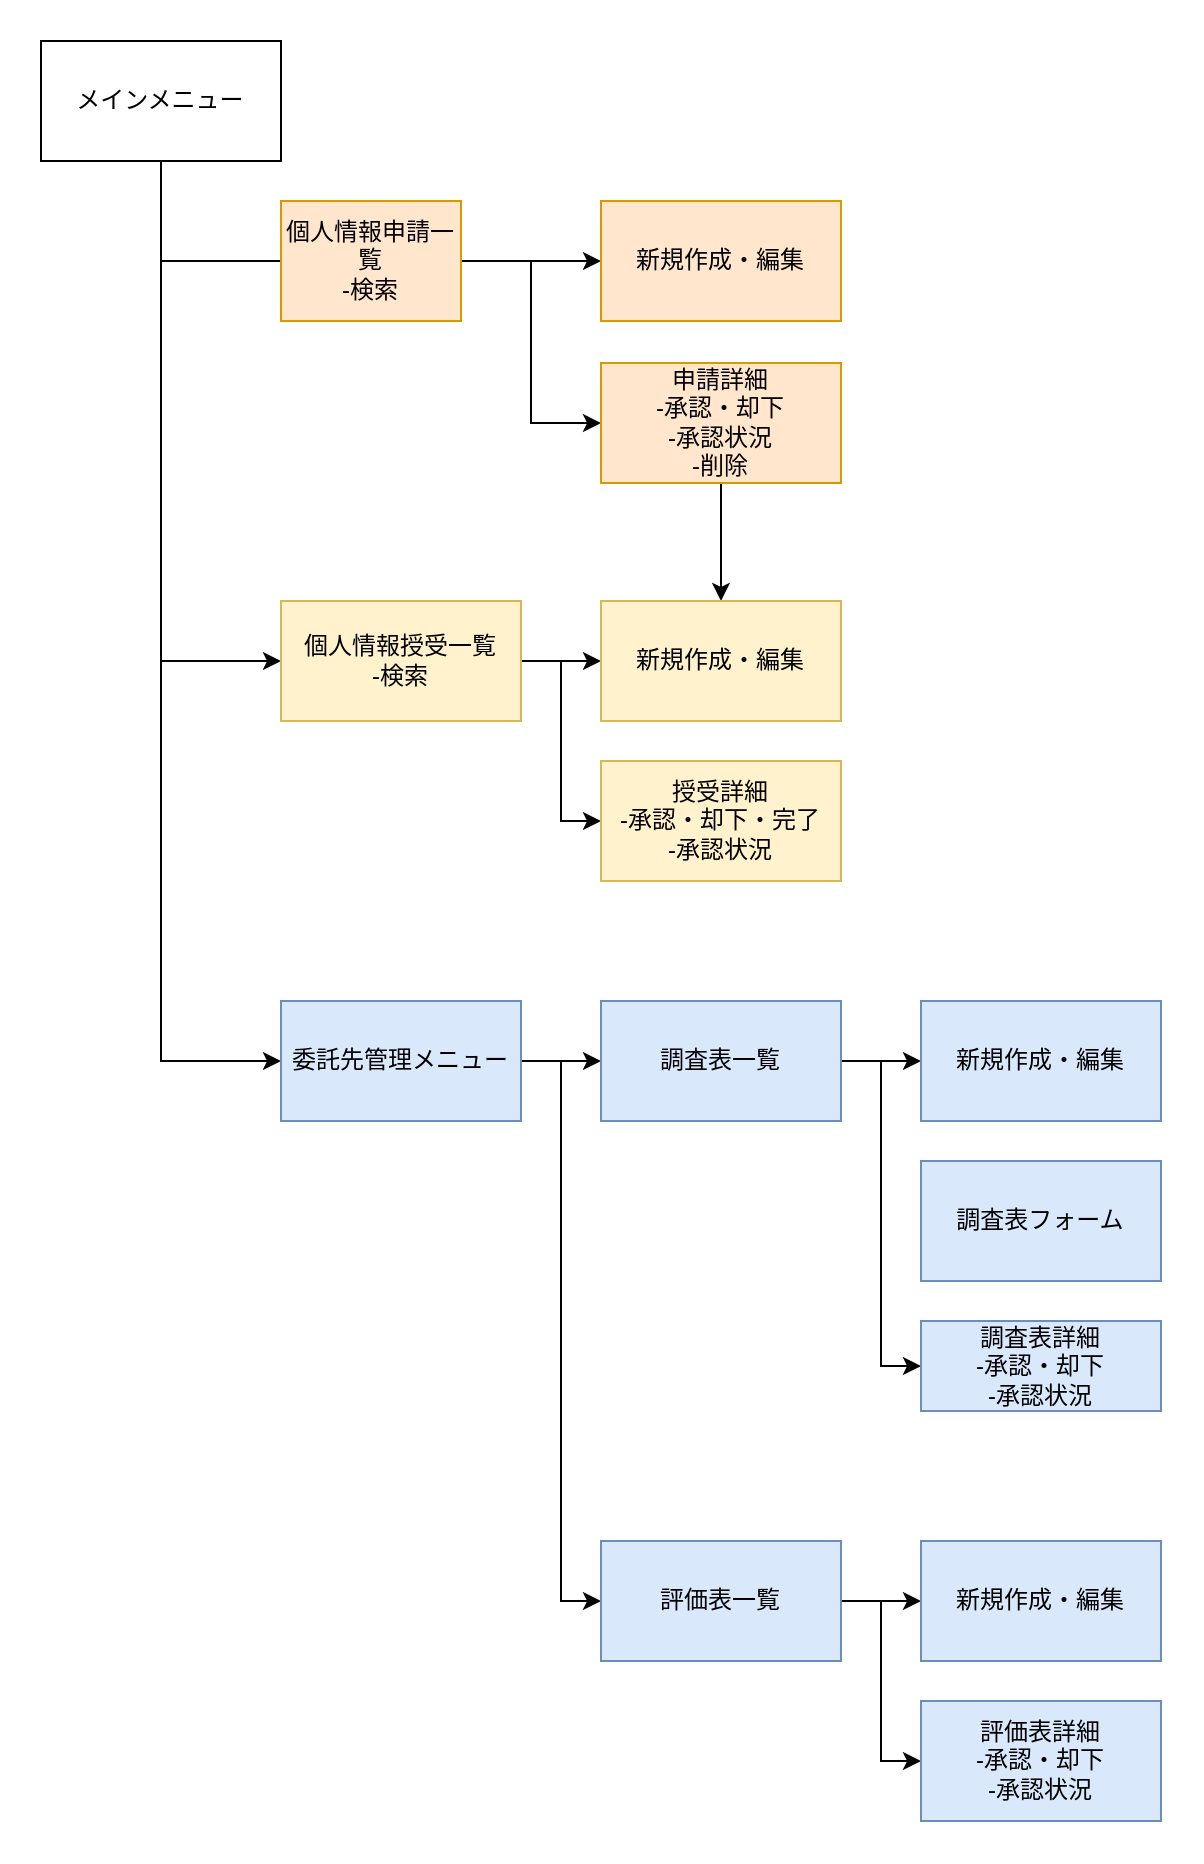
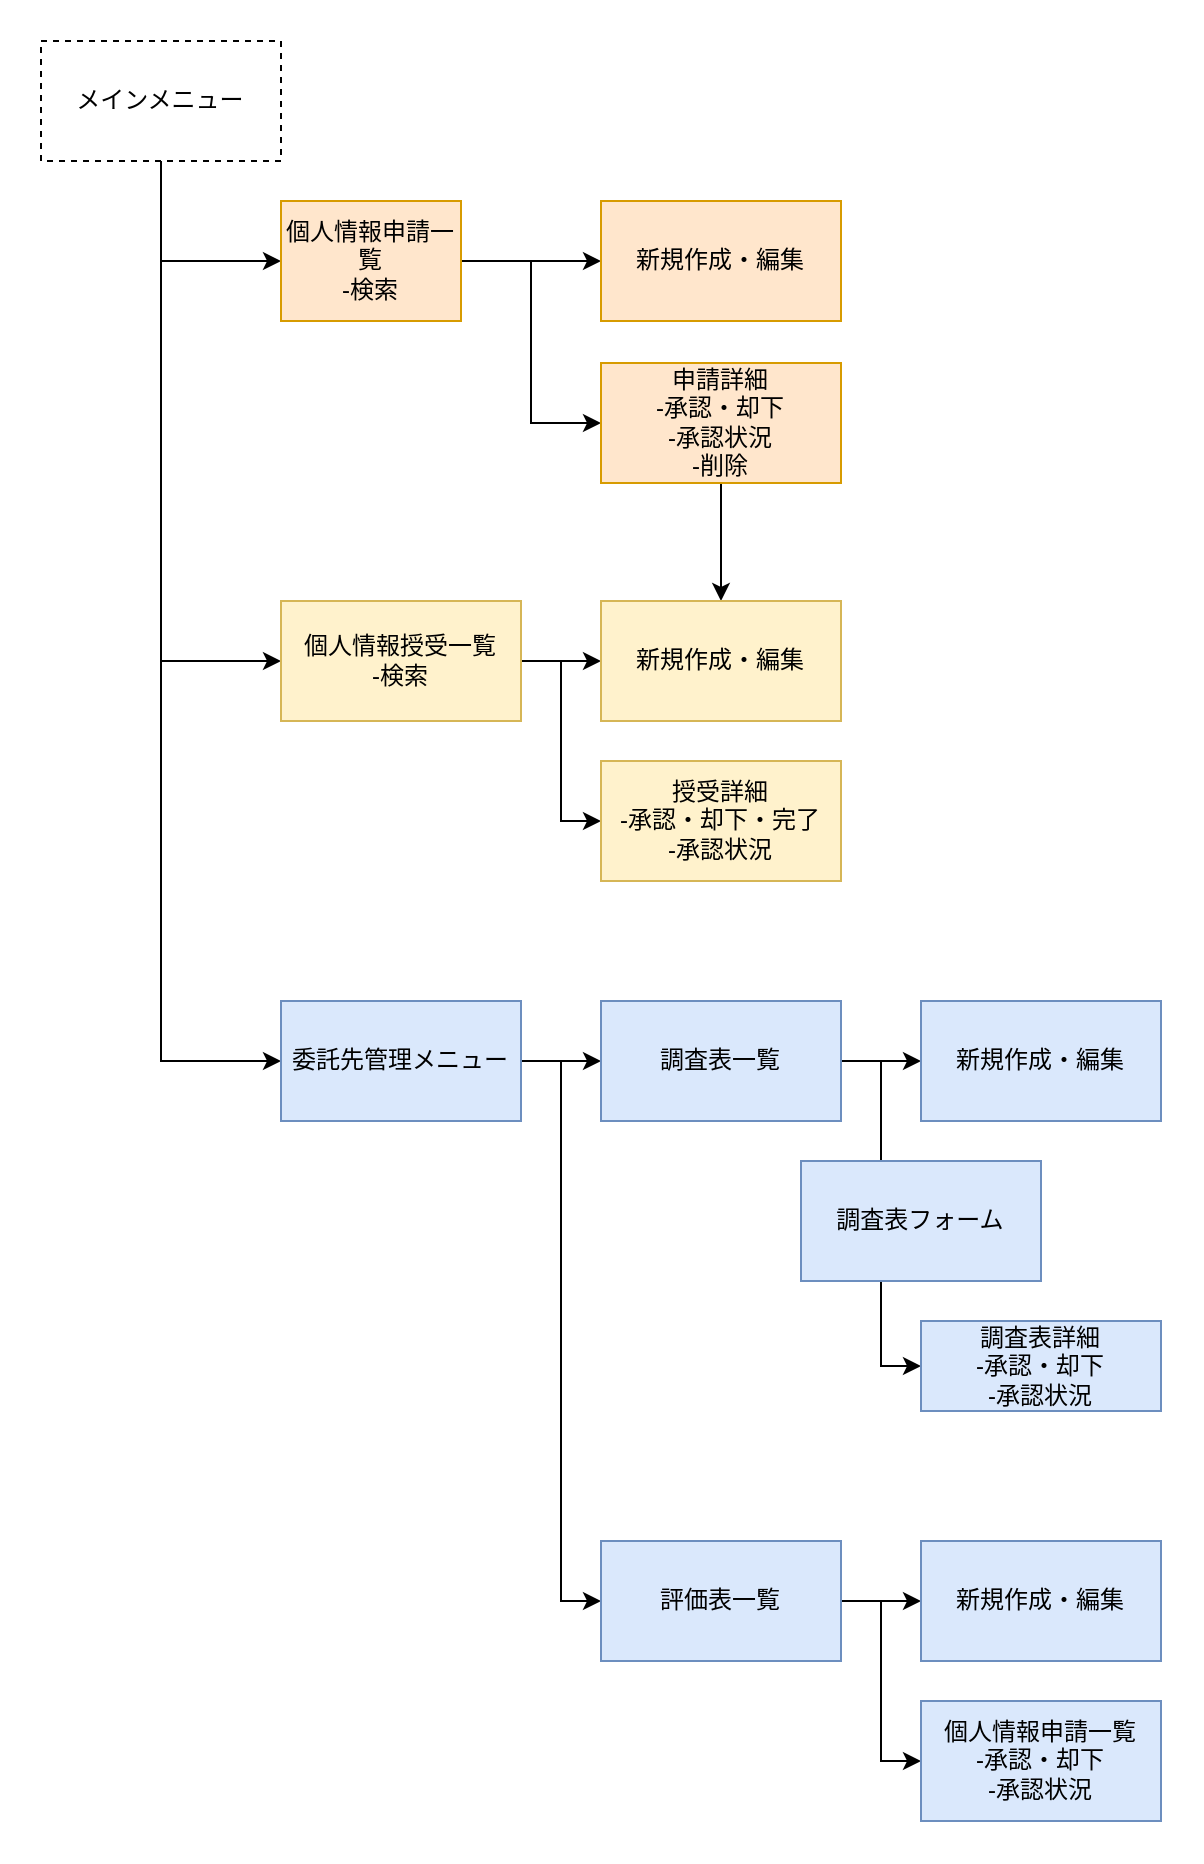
node "メインメニュー": style solid -> dashed
edge "メインメニュー" -- "個人情報申請一覧 -検索": arrowhead none -> classic
node "調査表フォーム": moved (1041, 1221) -> (921, 1221)
node "評価表詳細 -承認・却下 -承認状況": label "評価表詳細 -承認・却下 -承認状況" -> "個人情報申請一覧 -承認・却下 -承認状況"
